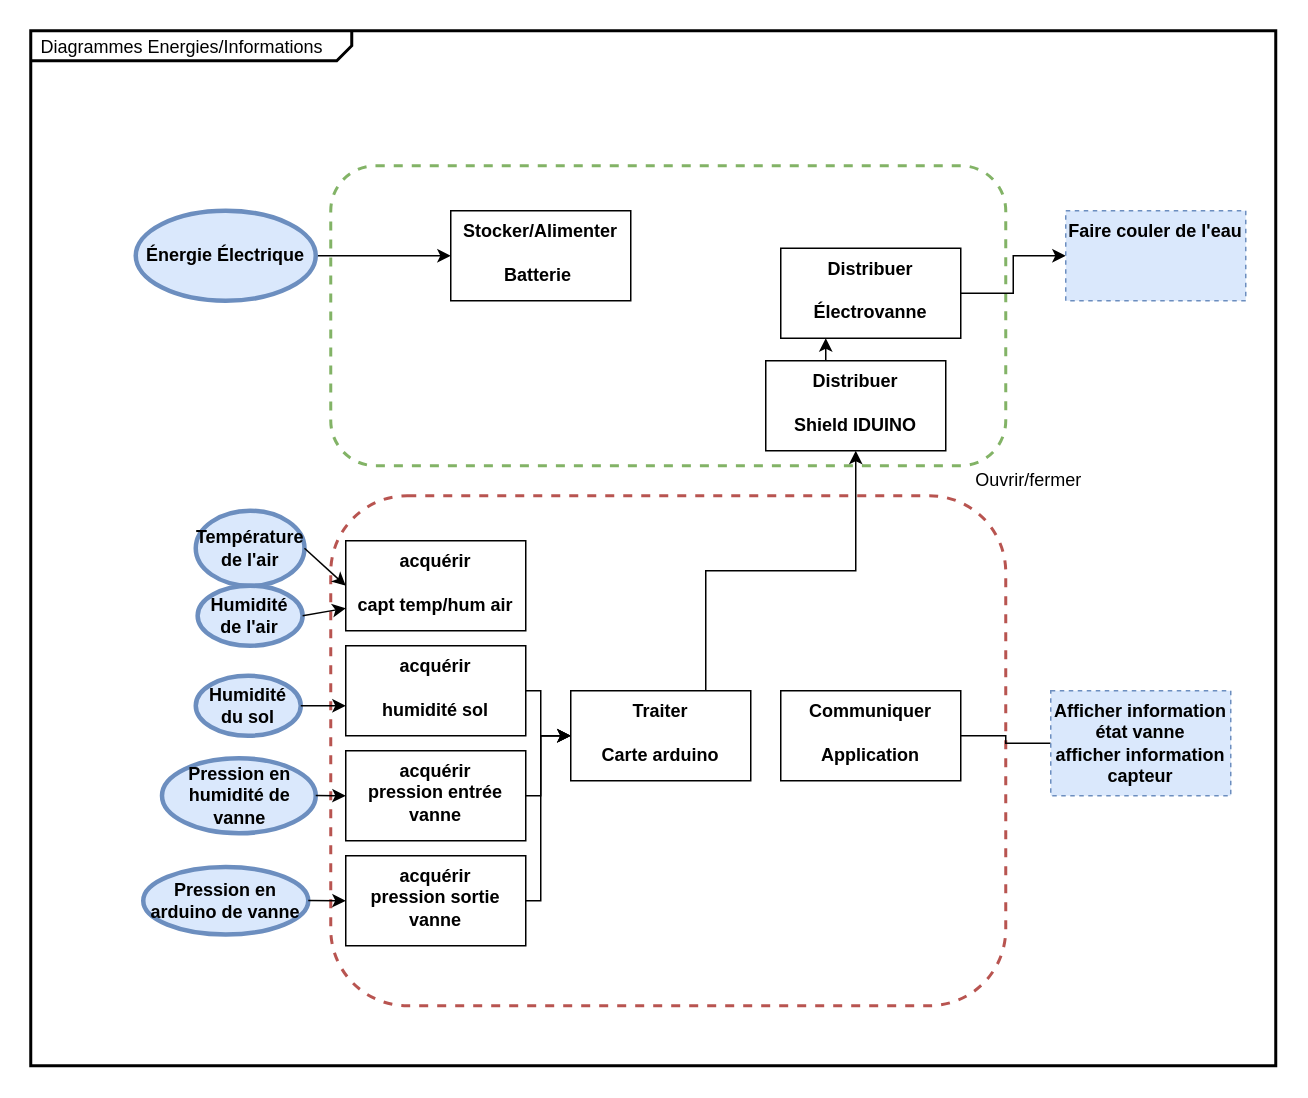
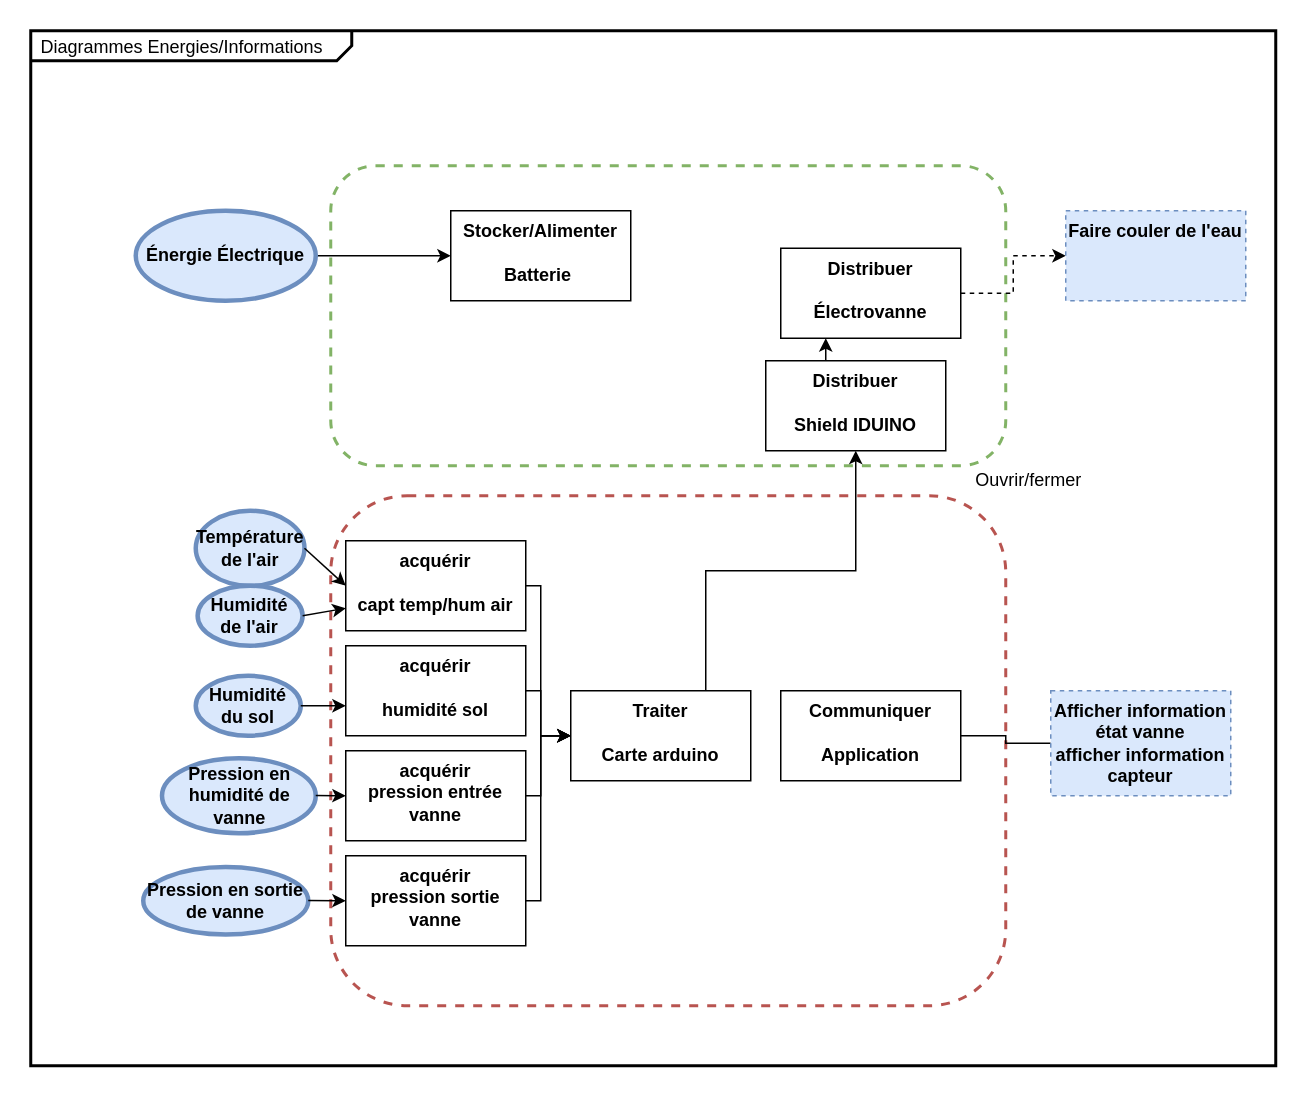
edge "Distribuer Électrovanne" -> "Faire couler de l'eau": style solid -> dashed
edge "acquérir capt temp/hum air" -> "Traiter Carte arduino": added
node "Pression en arduino de vanne": label "Pression en arduino de vanne" -> "Pression en sortie de vanne"
